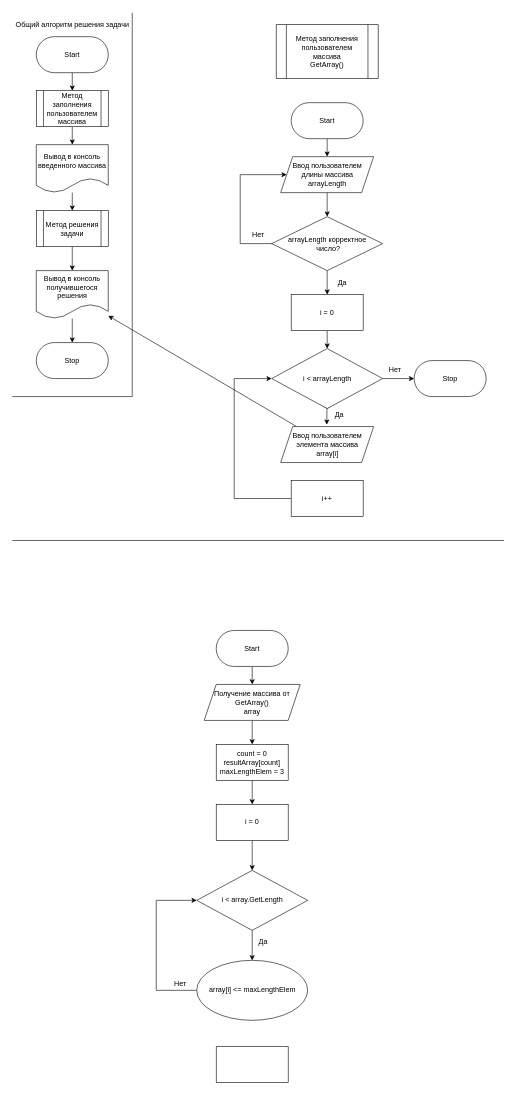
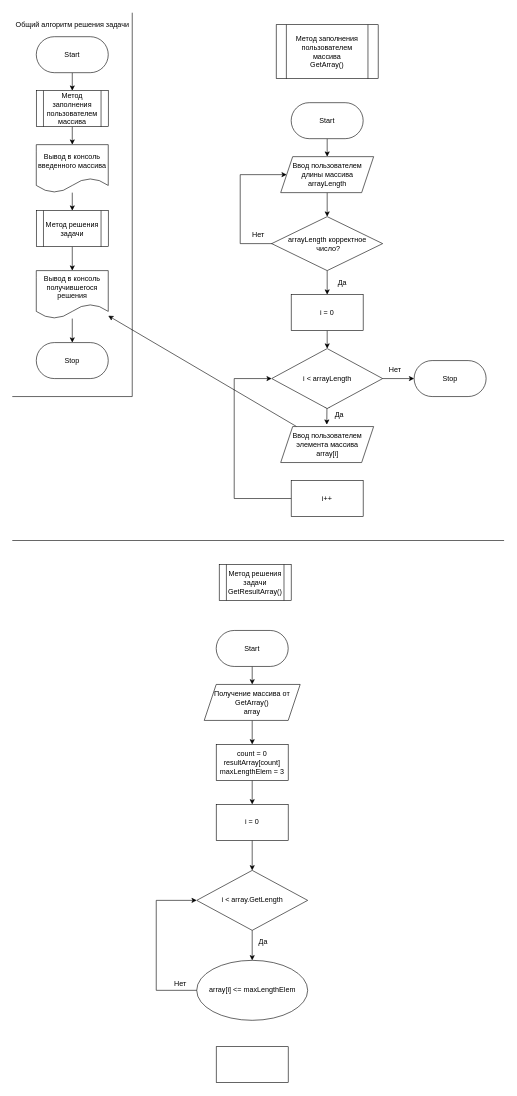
node "Метод решения задачи GetResultArray()": added
